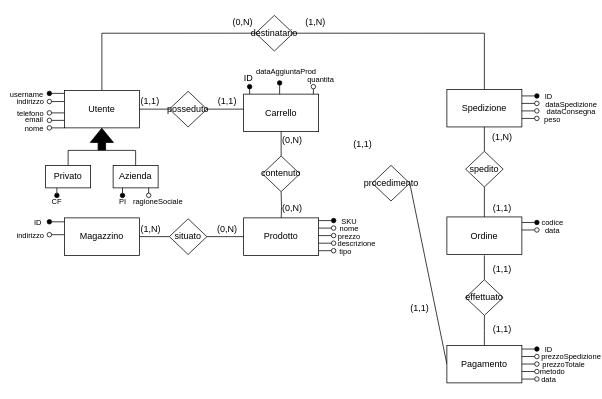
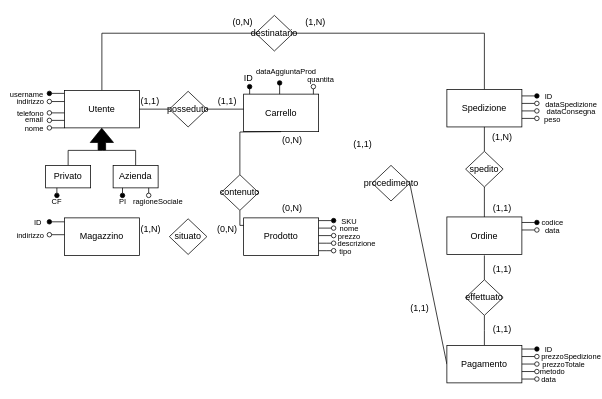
node "contenuto": moved (281, 174) -> (240, 193)
edge "Magazzino" -- "situato": removed
edge "situato" -- "Prodotto": removed
